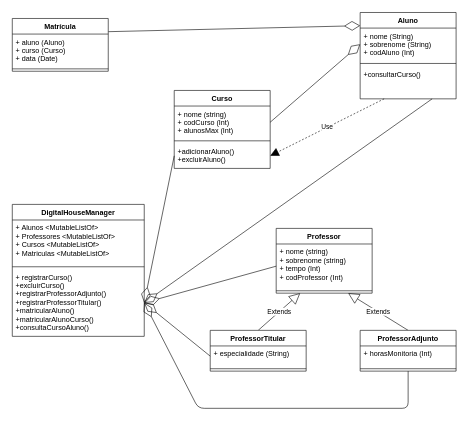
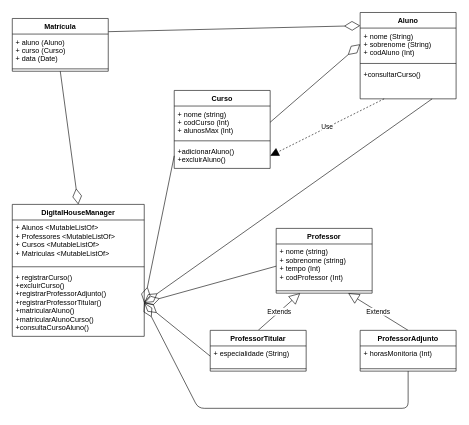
edge "Matrícula" -> "DigitalHouseManager": added
